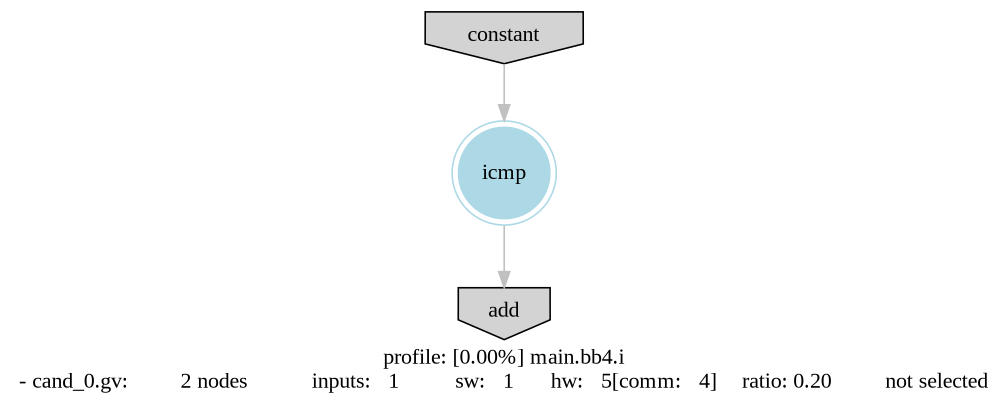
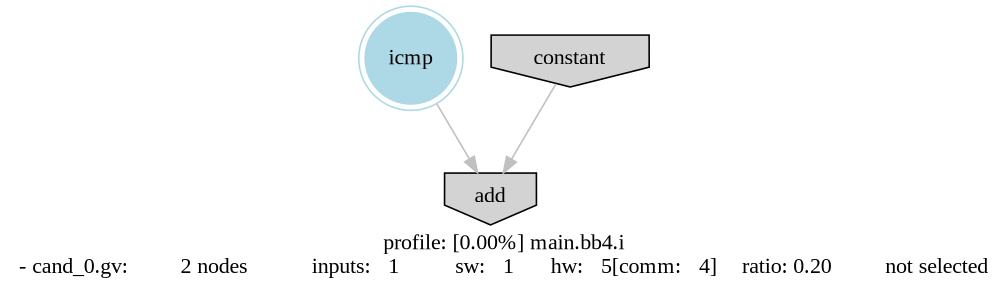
edge "constant" -> "icmp": now "constant" -> "add"
